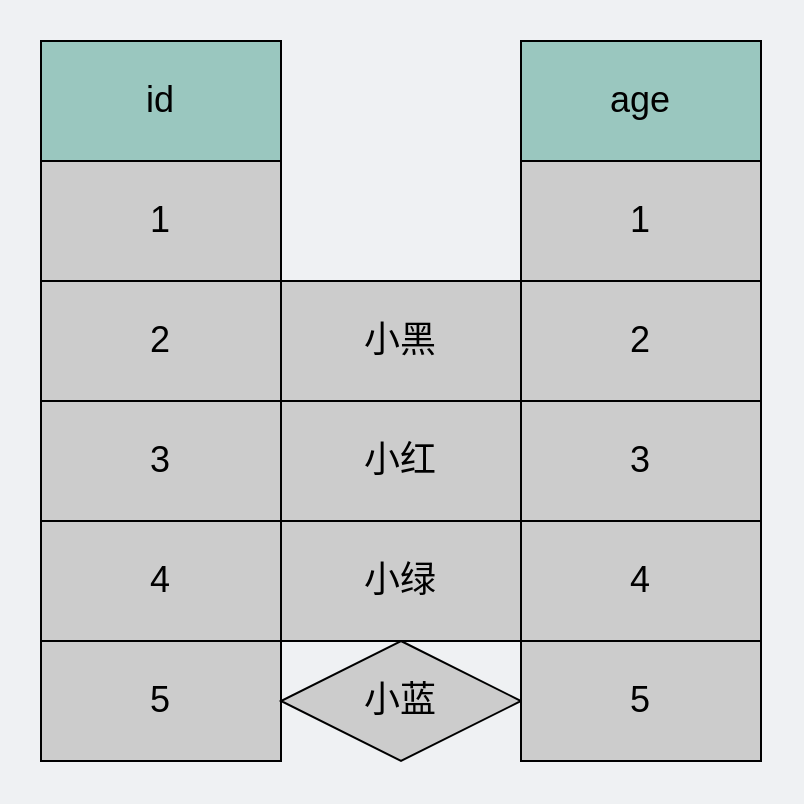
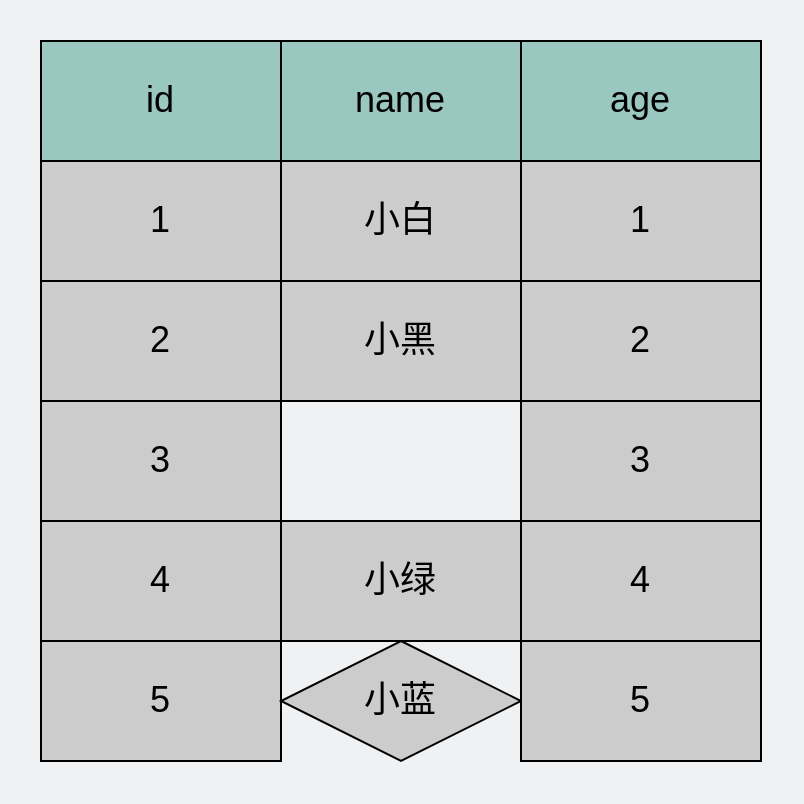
node "name": added
node "小白": added
node "小红": removed
